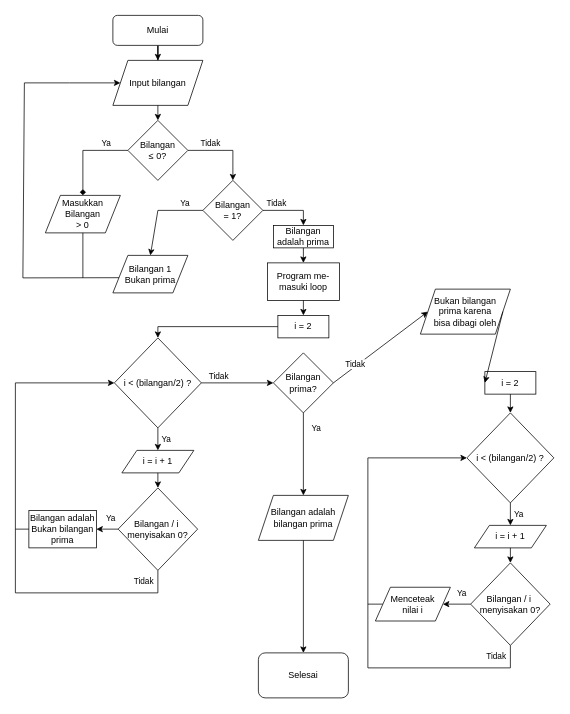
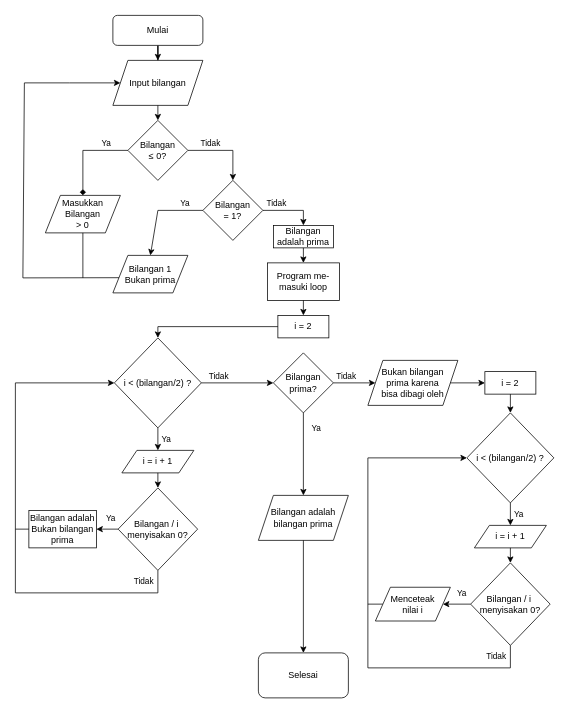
node "Bukan bilangan prima karena bisa dibagi oleh": moved (465, 312) -> (413, 383)
